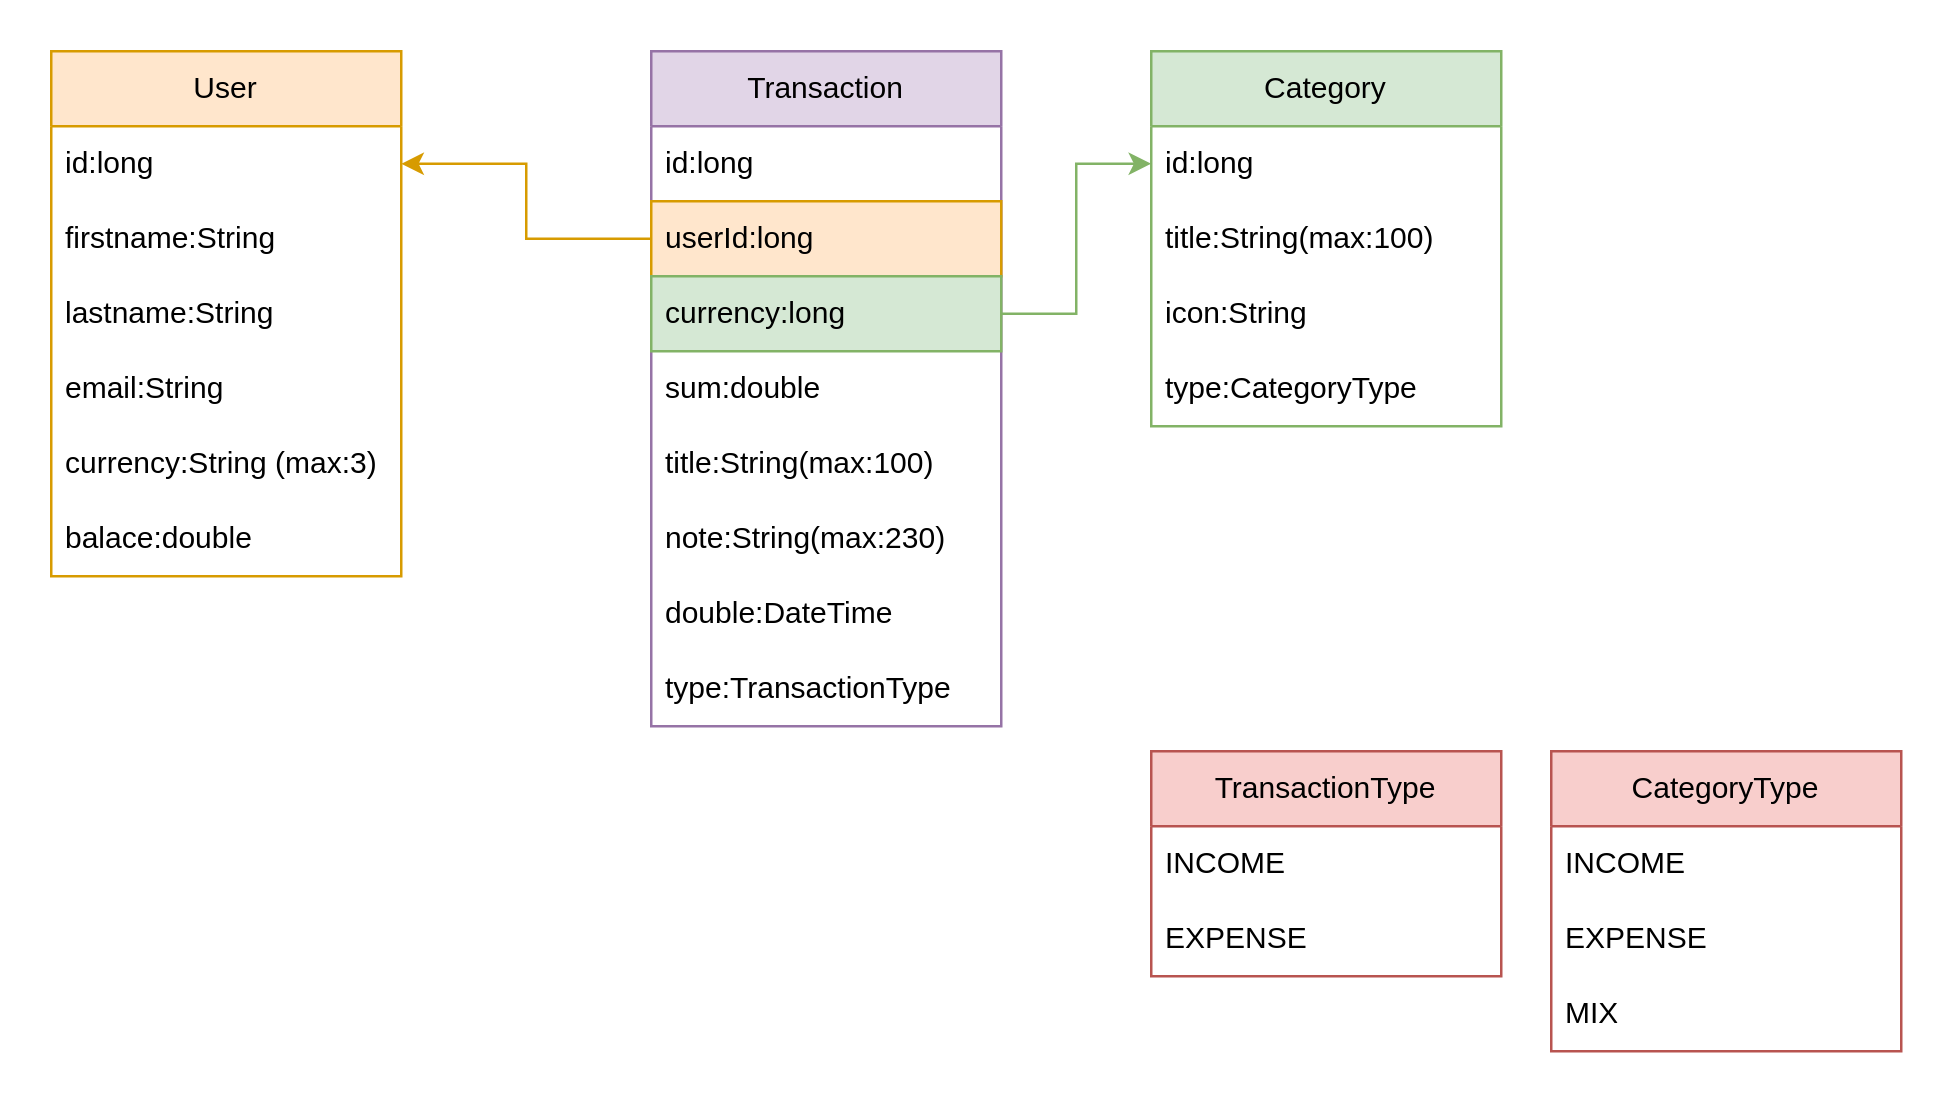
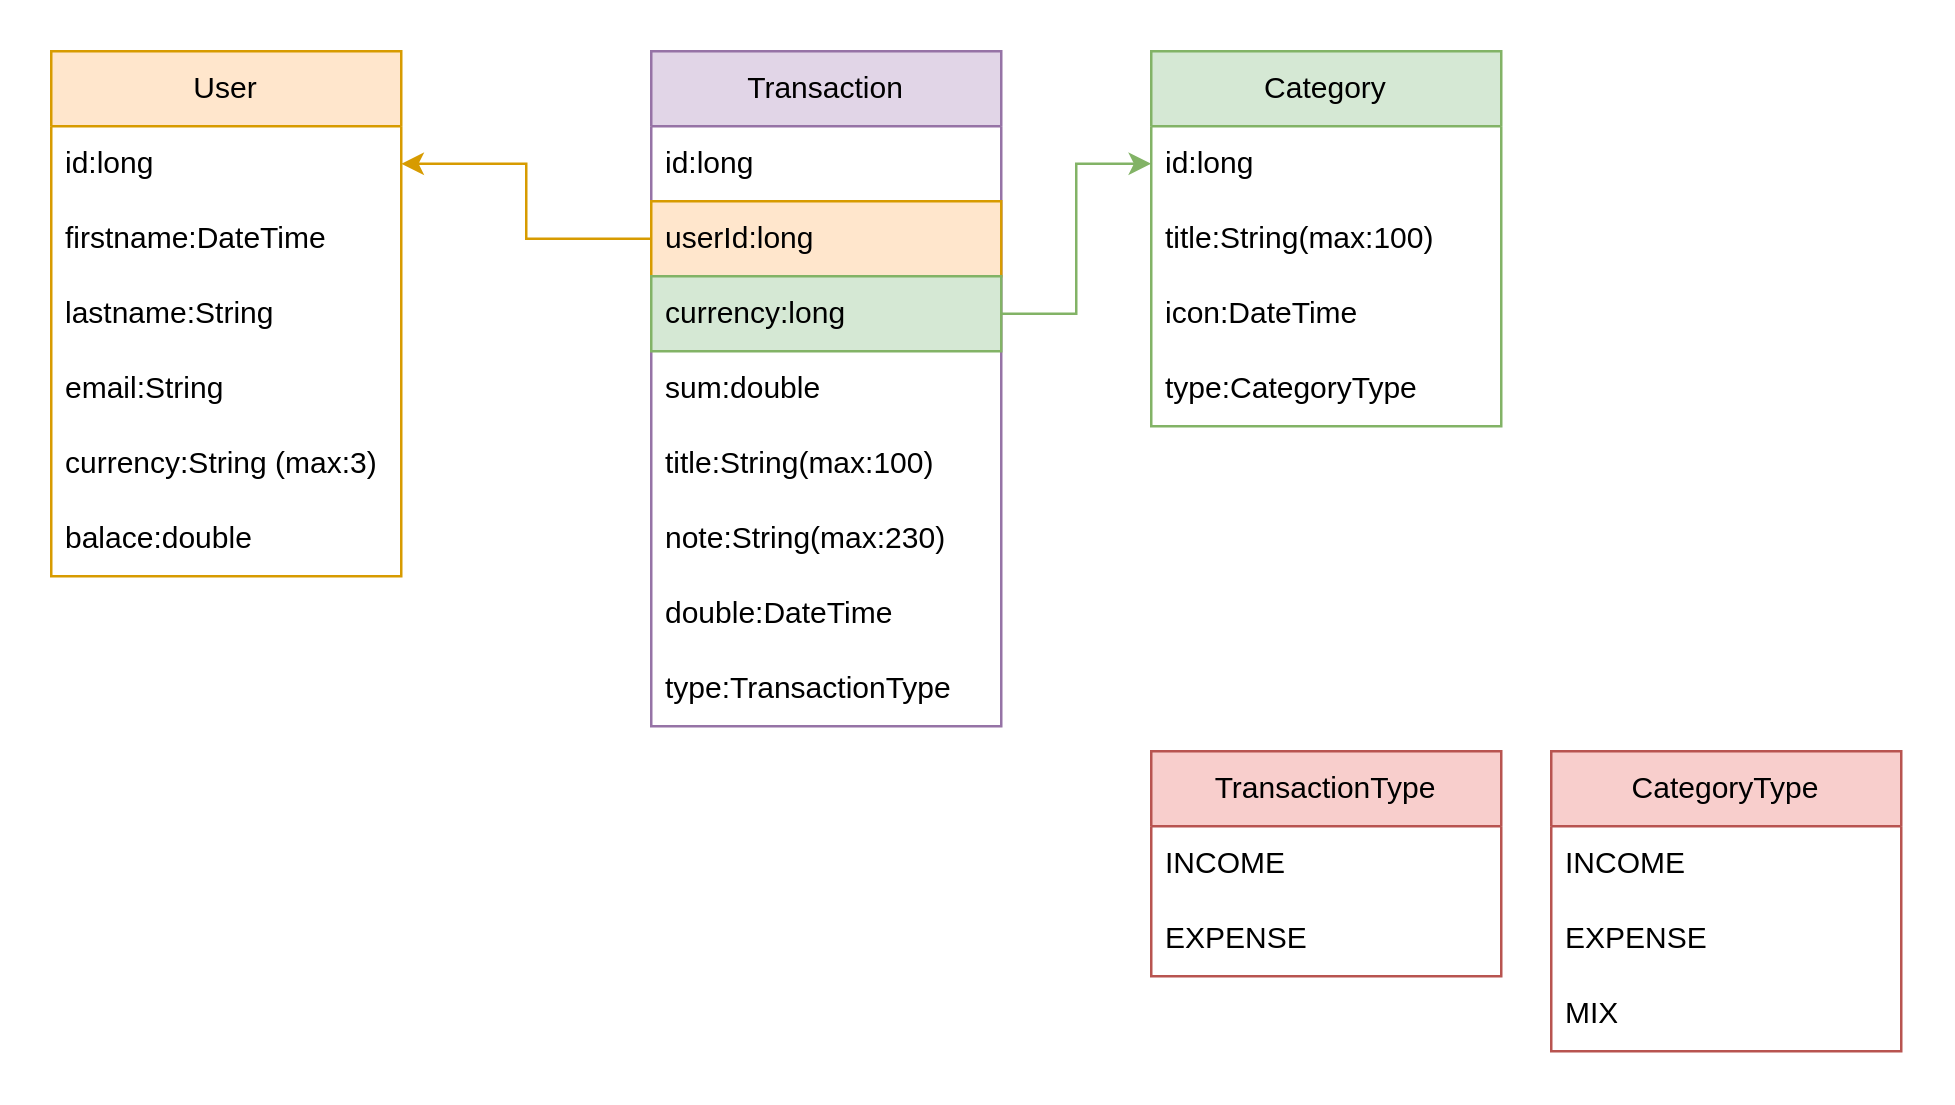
node "firstname:String": label "firstname:String" -> "firstname:DateTime"
node "icon:String": label "icon:String" -> "icon:DateTime"
